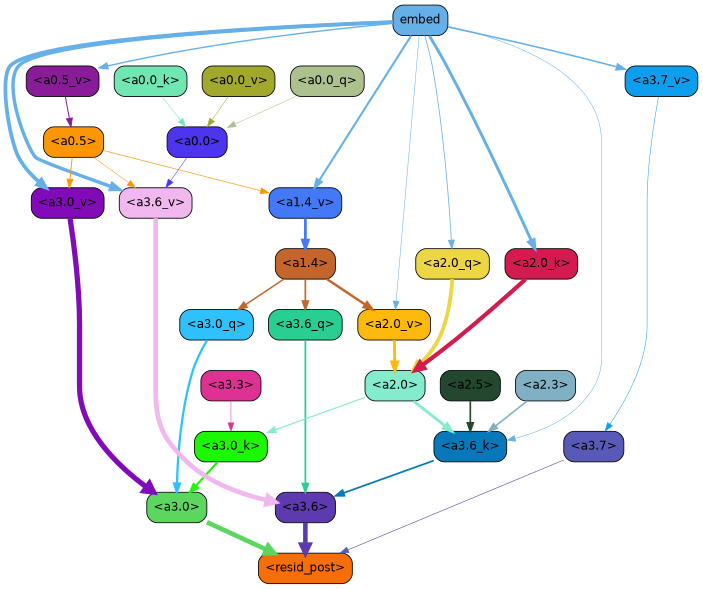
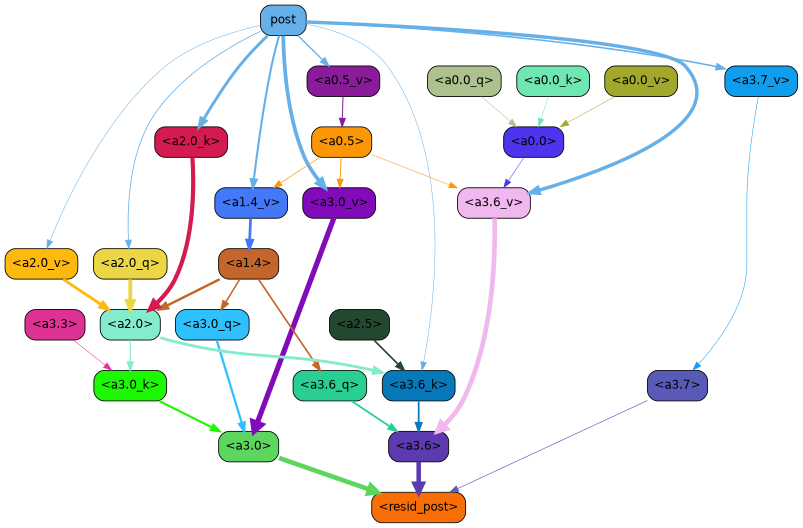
node "embed": label "embed" -> "post"
edge "<a1.4>" -> "<a2.0_v>": now "<a1.4>" -> "<a2.0>"
node "<a2.3>": removed
